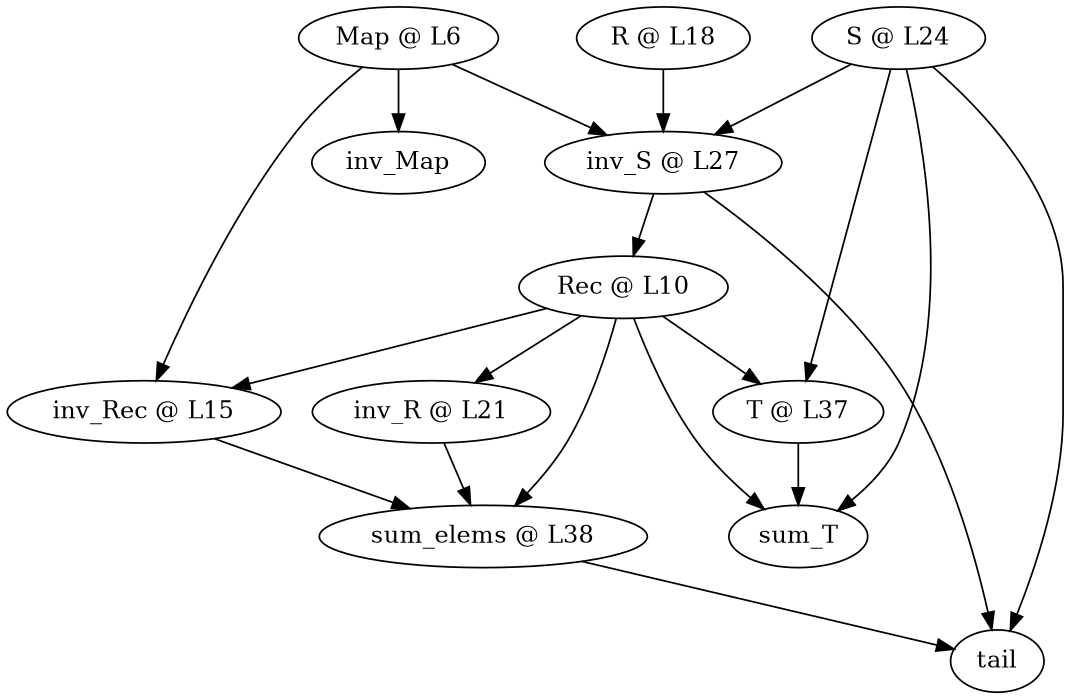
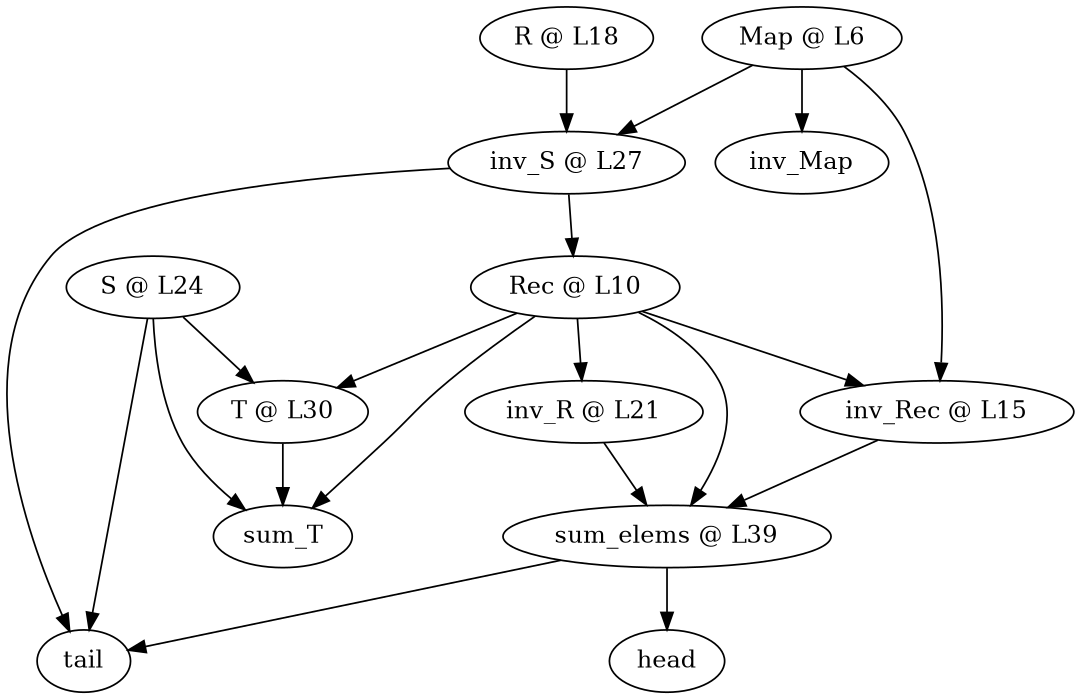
edge "S @ L24" -> "inv_S @ L27": removed
node "T @ L37": label "T @ L37" -> "T @ L30"
node "sum_elems @ L38": label "sum_elems @ L38" -> "sum_elems @ L39"
node "head": added
